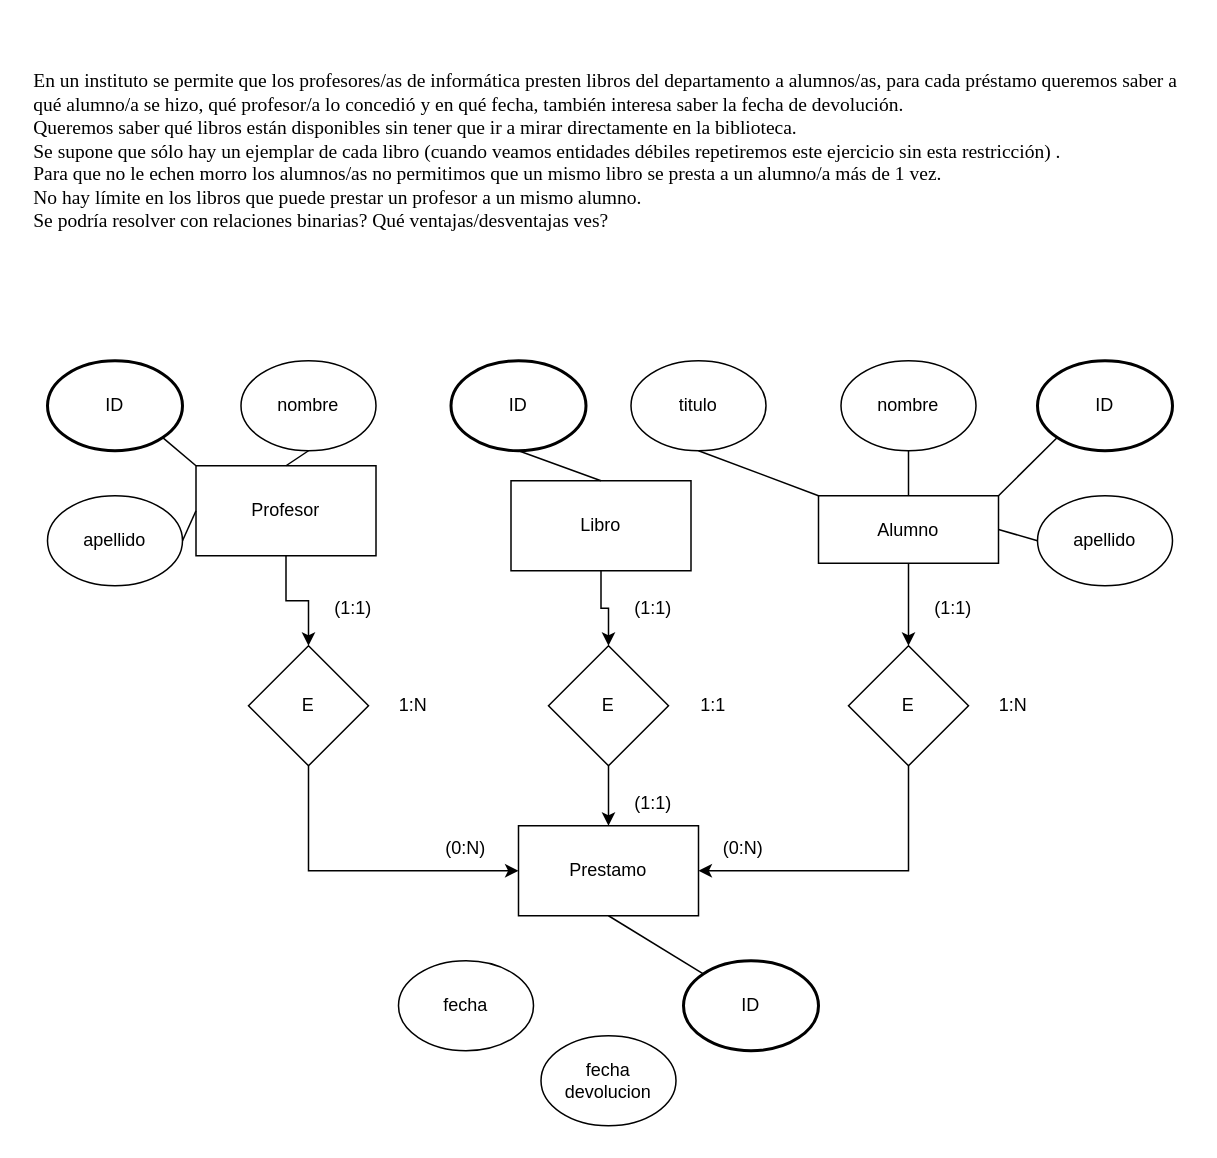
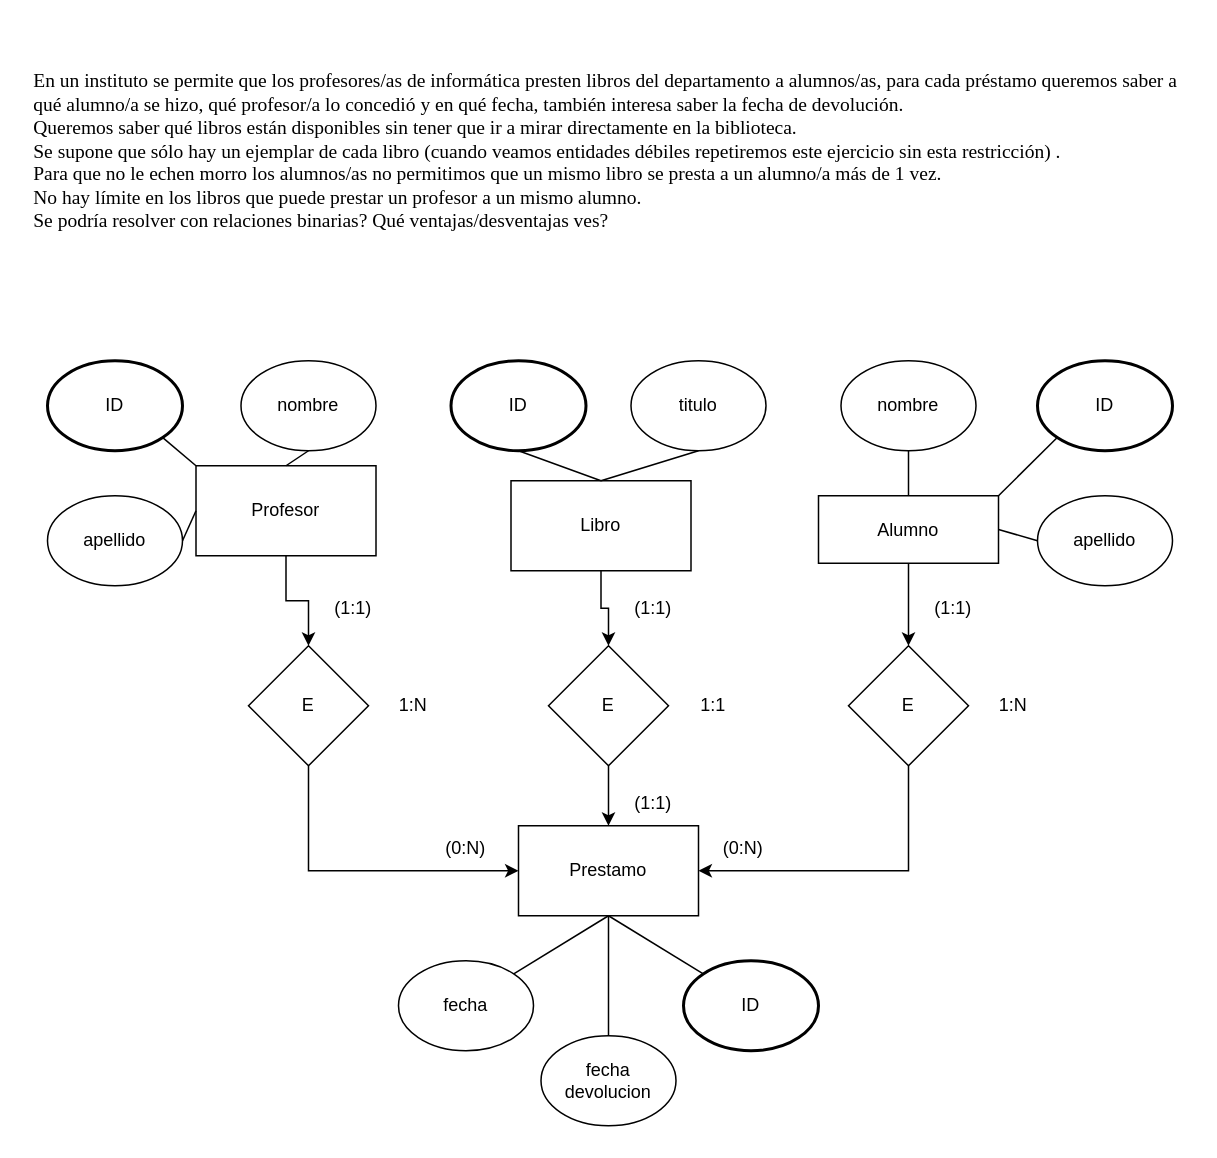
edge "titulo" -- "Alumno": now "titulo" -- "Libro"
edge "Prestamo" -- "fecha": added
edge "Prestamo" -- "fecha devolucion": added
